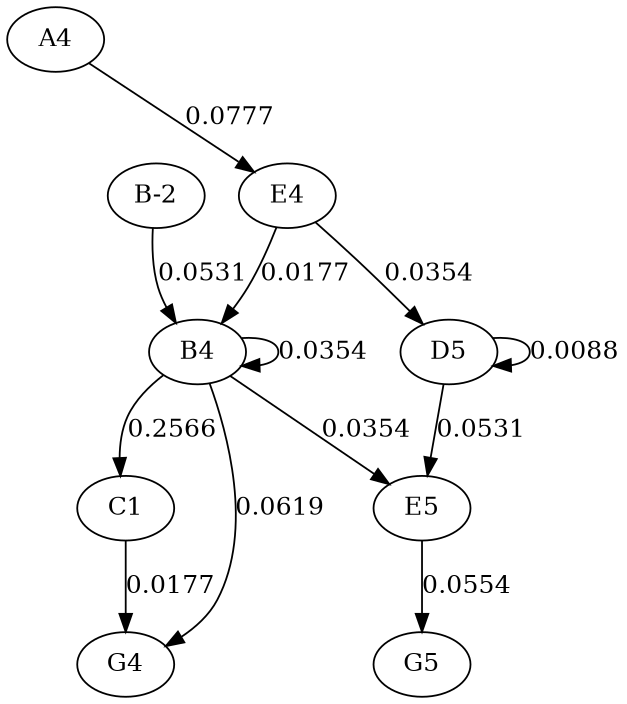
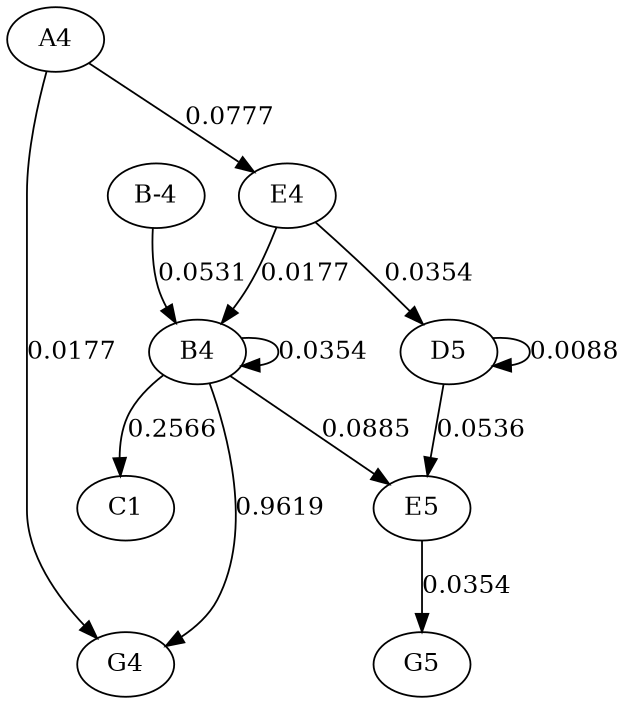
node "B-2": label "B-2" -> "B-4"
edge "B4" -- "E5": label "0.0354" -> "0.0885"
edge "D5" -- "E5": label "0.0531" -> "0.0536"
edge "B4" -- "G4": label "0.0619" -> "0.9619"
edge "C1" -- "G4": now "A4" -- "G4"
edge "E5" -- "G5": label "0.0554" -> "0.0354"
